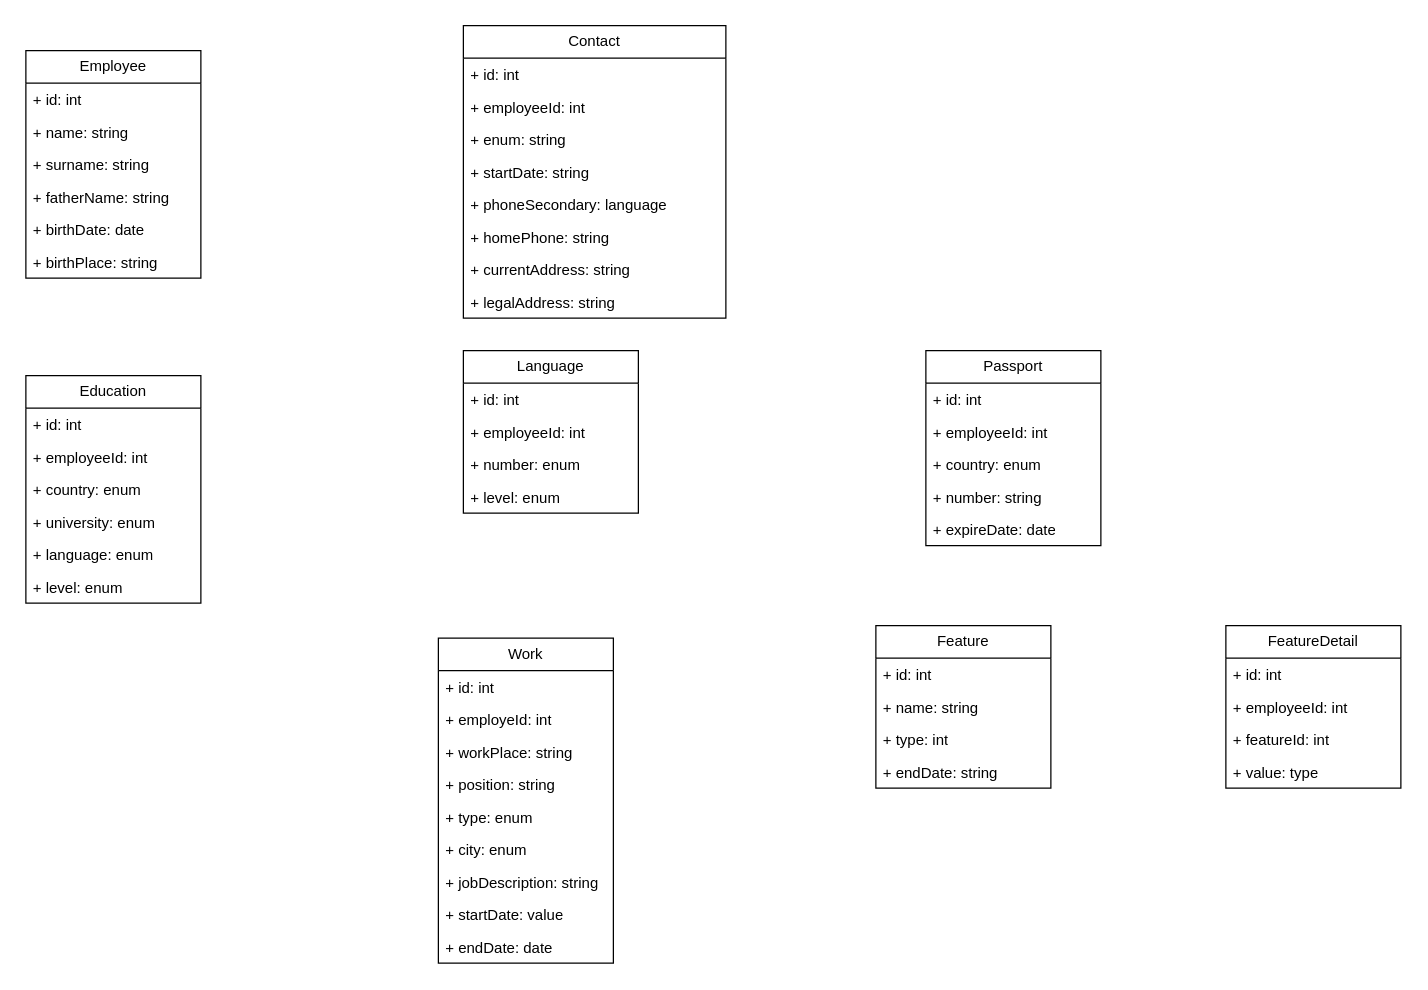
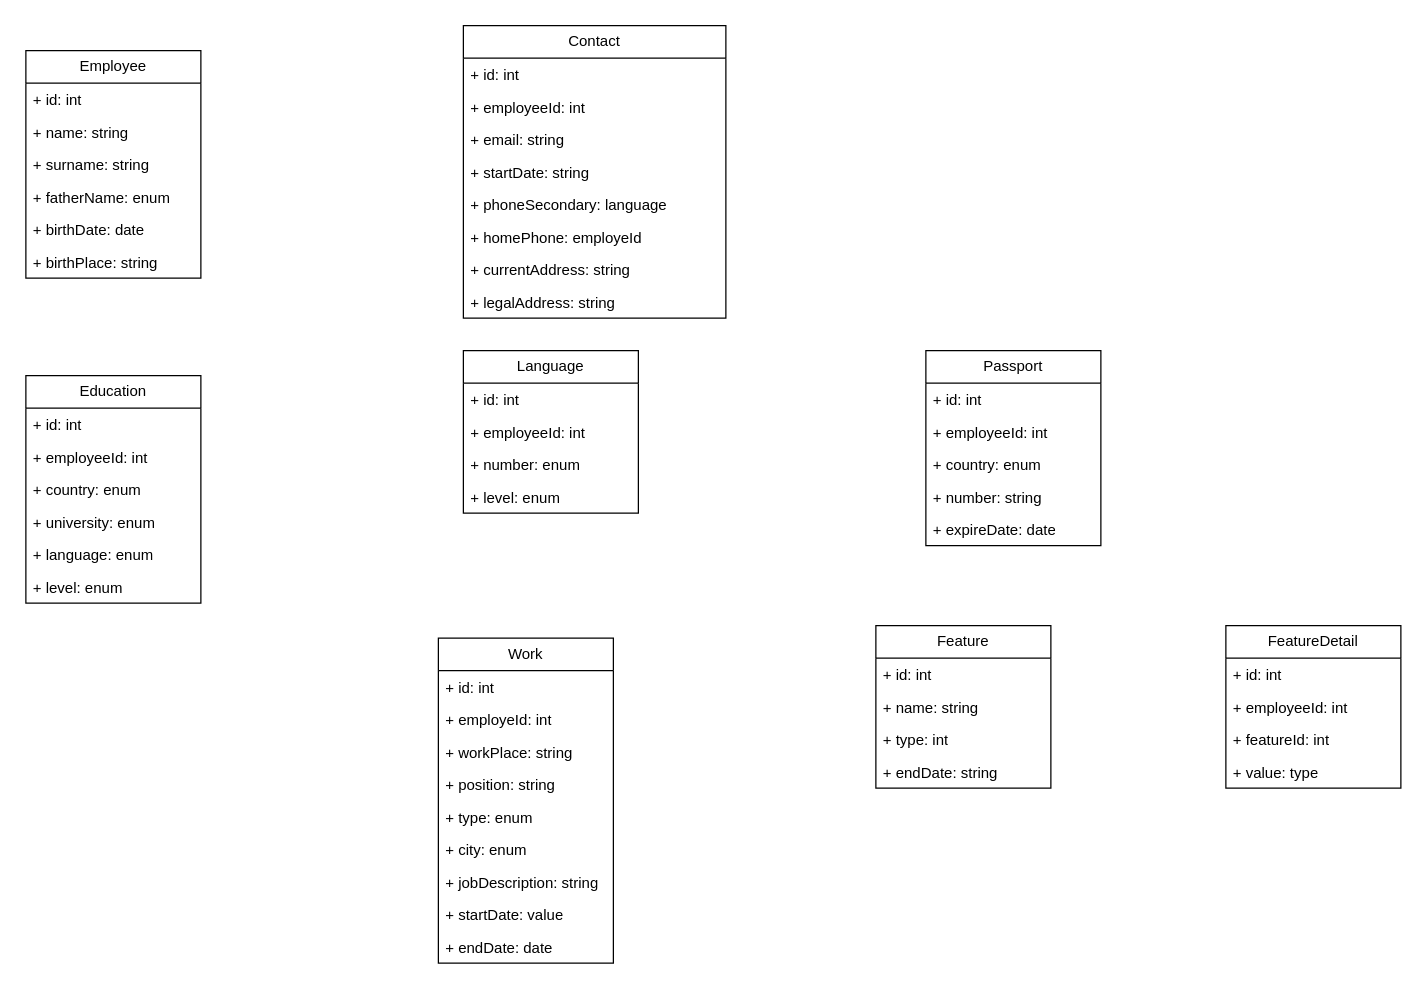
node "+ enum: string": label "+ enum: string" -> "+ email: string"
node "+ fatherName: string": label "+ fatherName: string" -> "+ fatherName: enum"
node "+ homePhone: string": label "+ homePhone: string" -> "+ homePhone: employeId"
